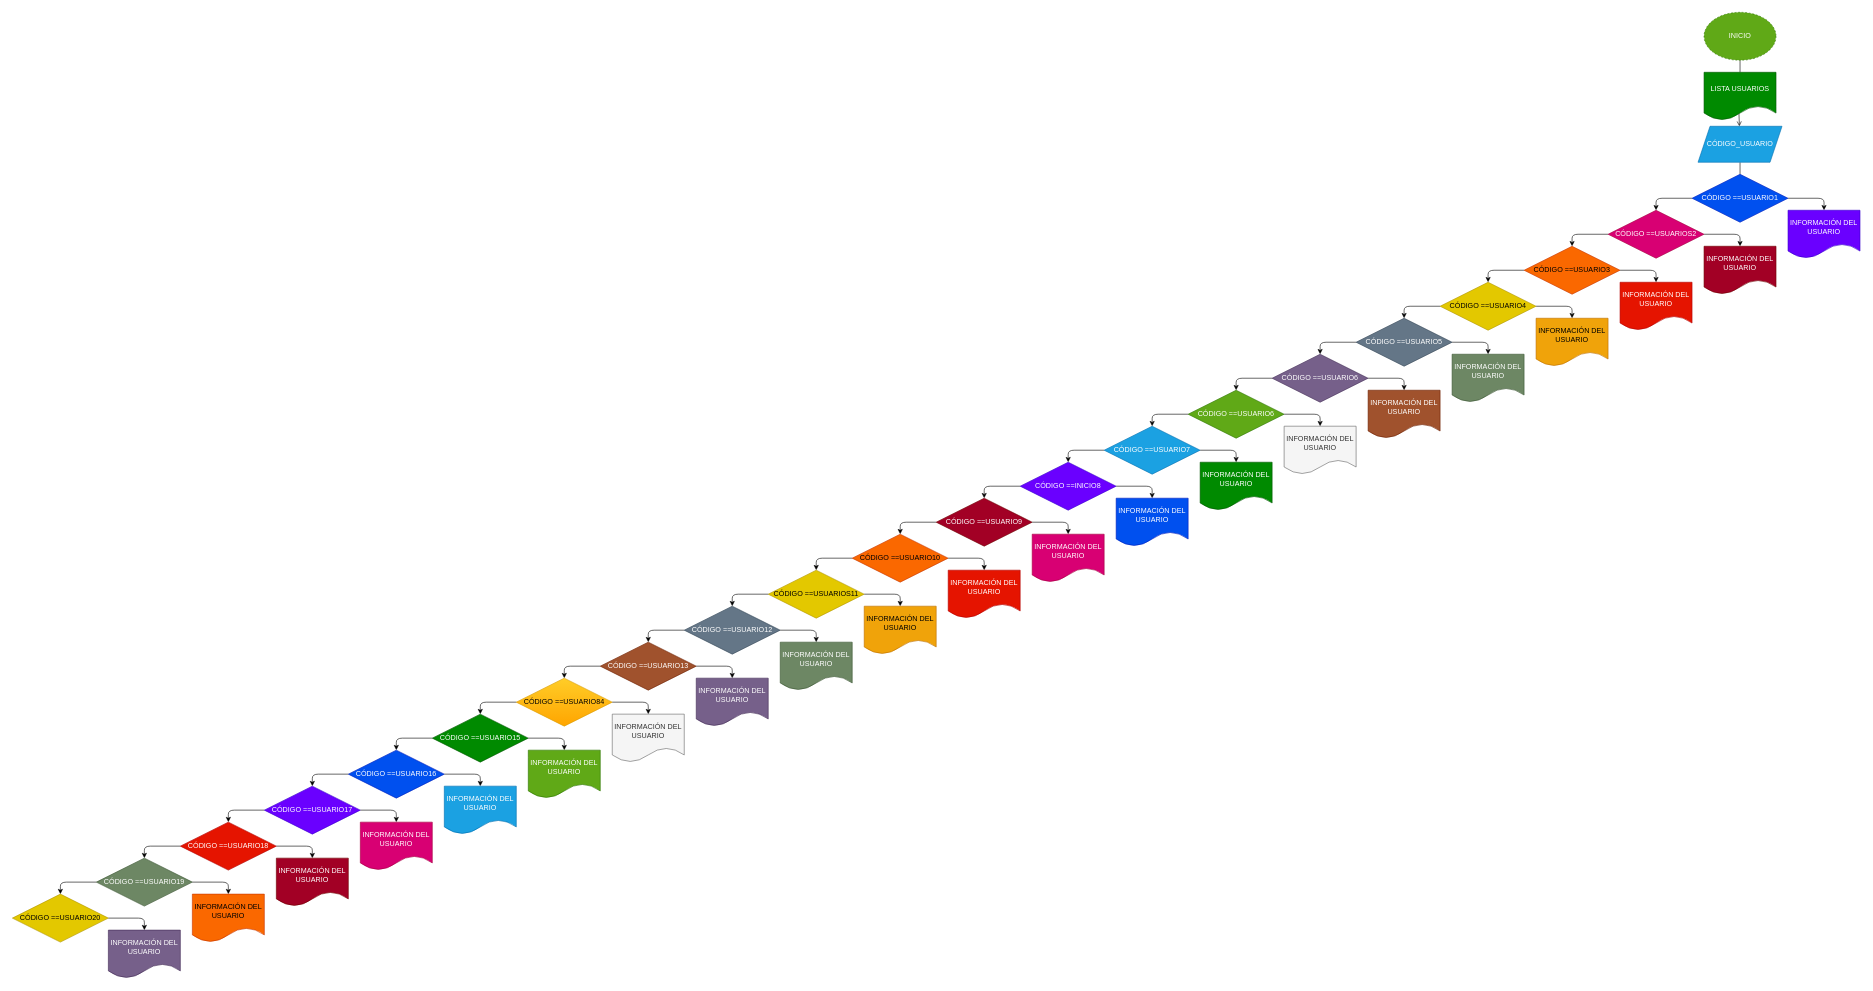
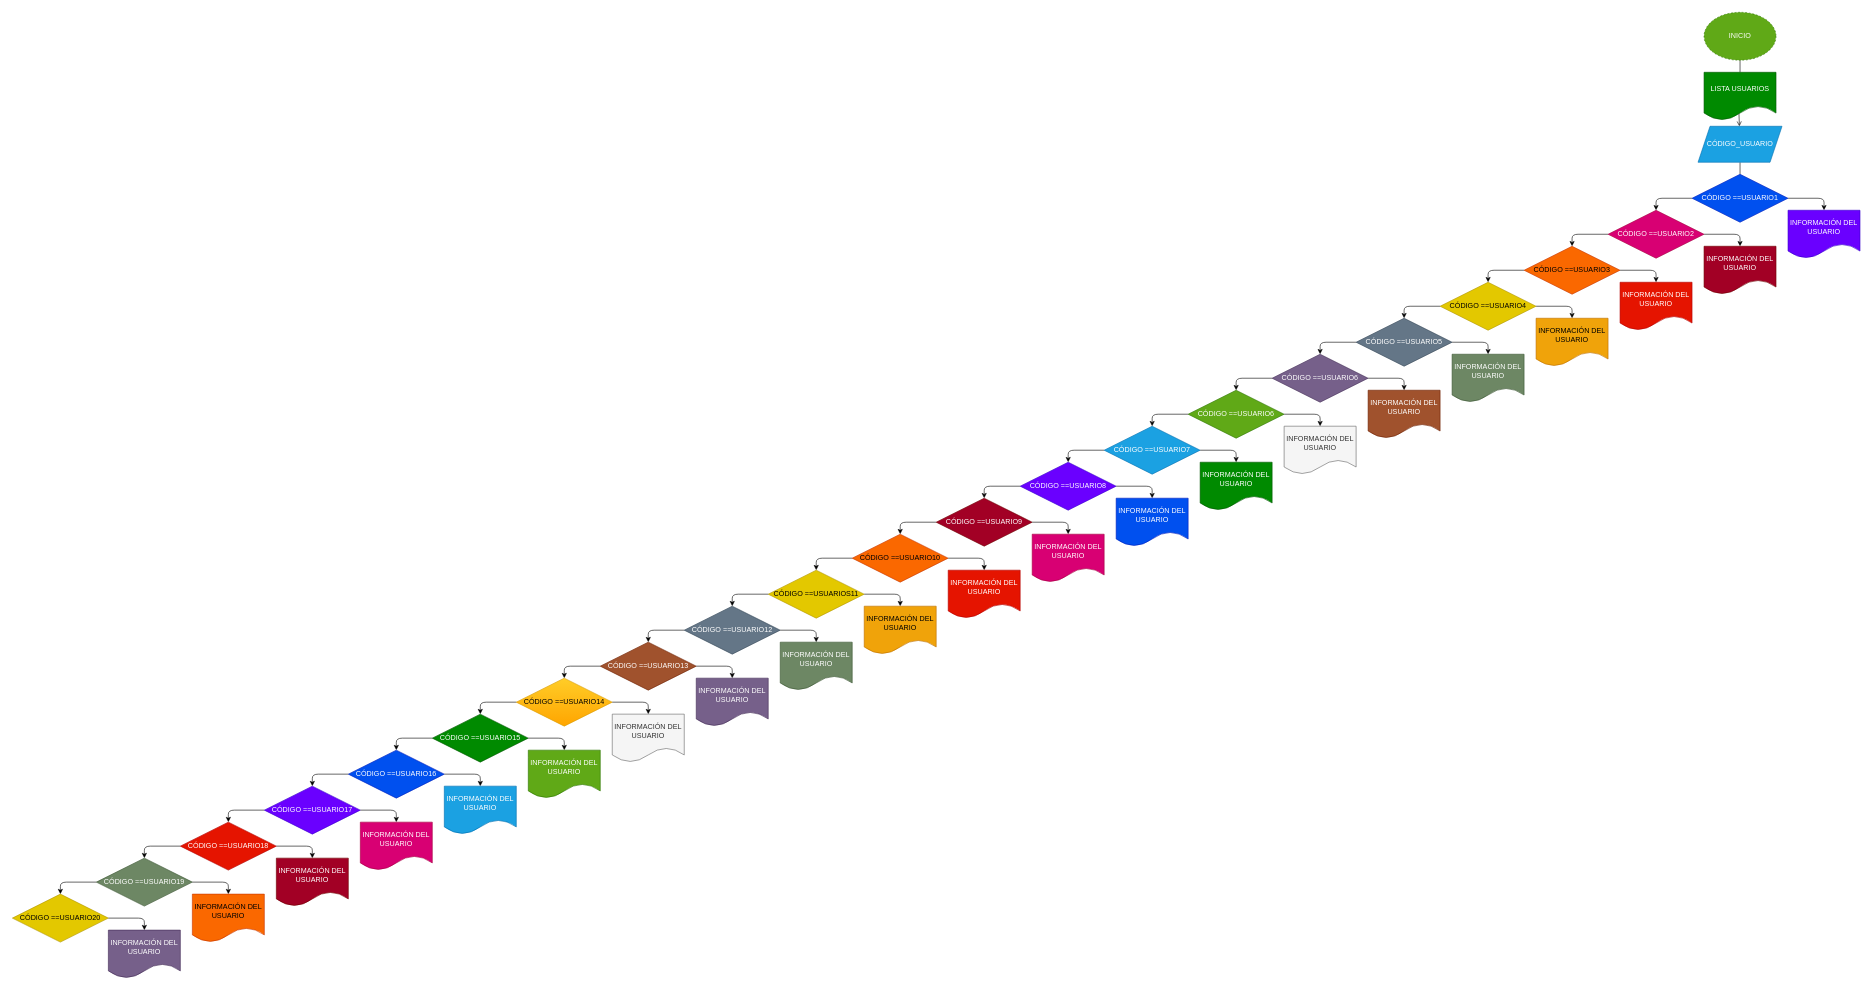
node "CÓDIGO ==USUARIOS2": label "CÓDIGO ==USUARIOS2" -> "CÓDIGO ==USUARIO2"
node "CÓDIGO ==INICIO8": label "CÓDIGO ==INICIO8" -> "CÓDIGO ==USUARIO8"
node "CÓDIGO ==USUARIO84": label "CÓDIGO ==USUARIO84" -> "CÓDIGO ==USUARIO14"
